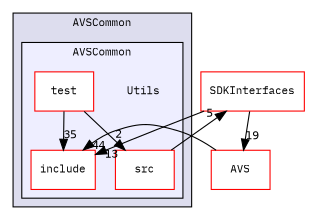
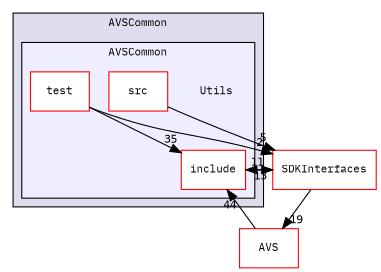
edge "test" -> "src": now "test" -> "SDKInterfaces"
edge "include" -> "SDKInterfaces": added
